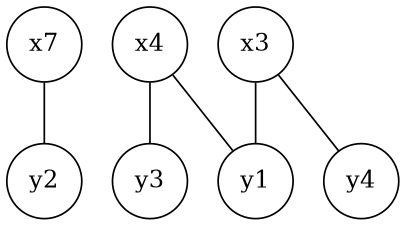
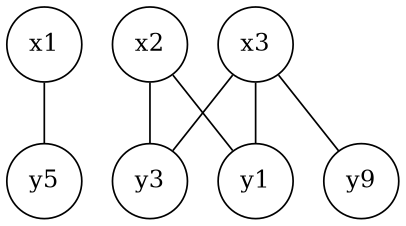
node "x7": label "x7" -> "x1"
node "x4": label "x4" -> "x2"
edge "x3" -- "y3": added
node "y2": label "y2" -> "y5"
node "y4": label "y4" -> "y9"
